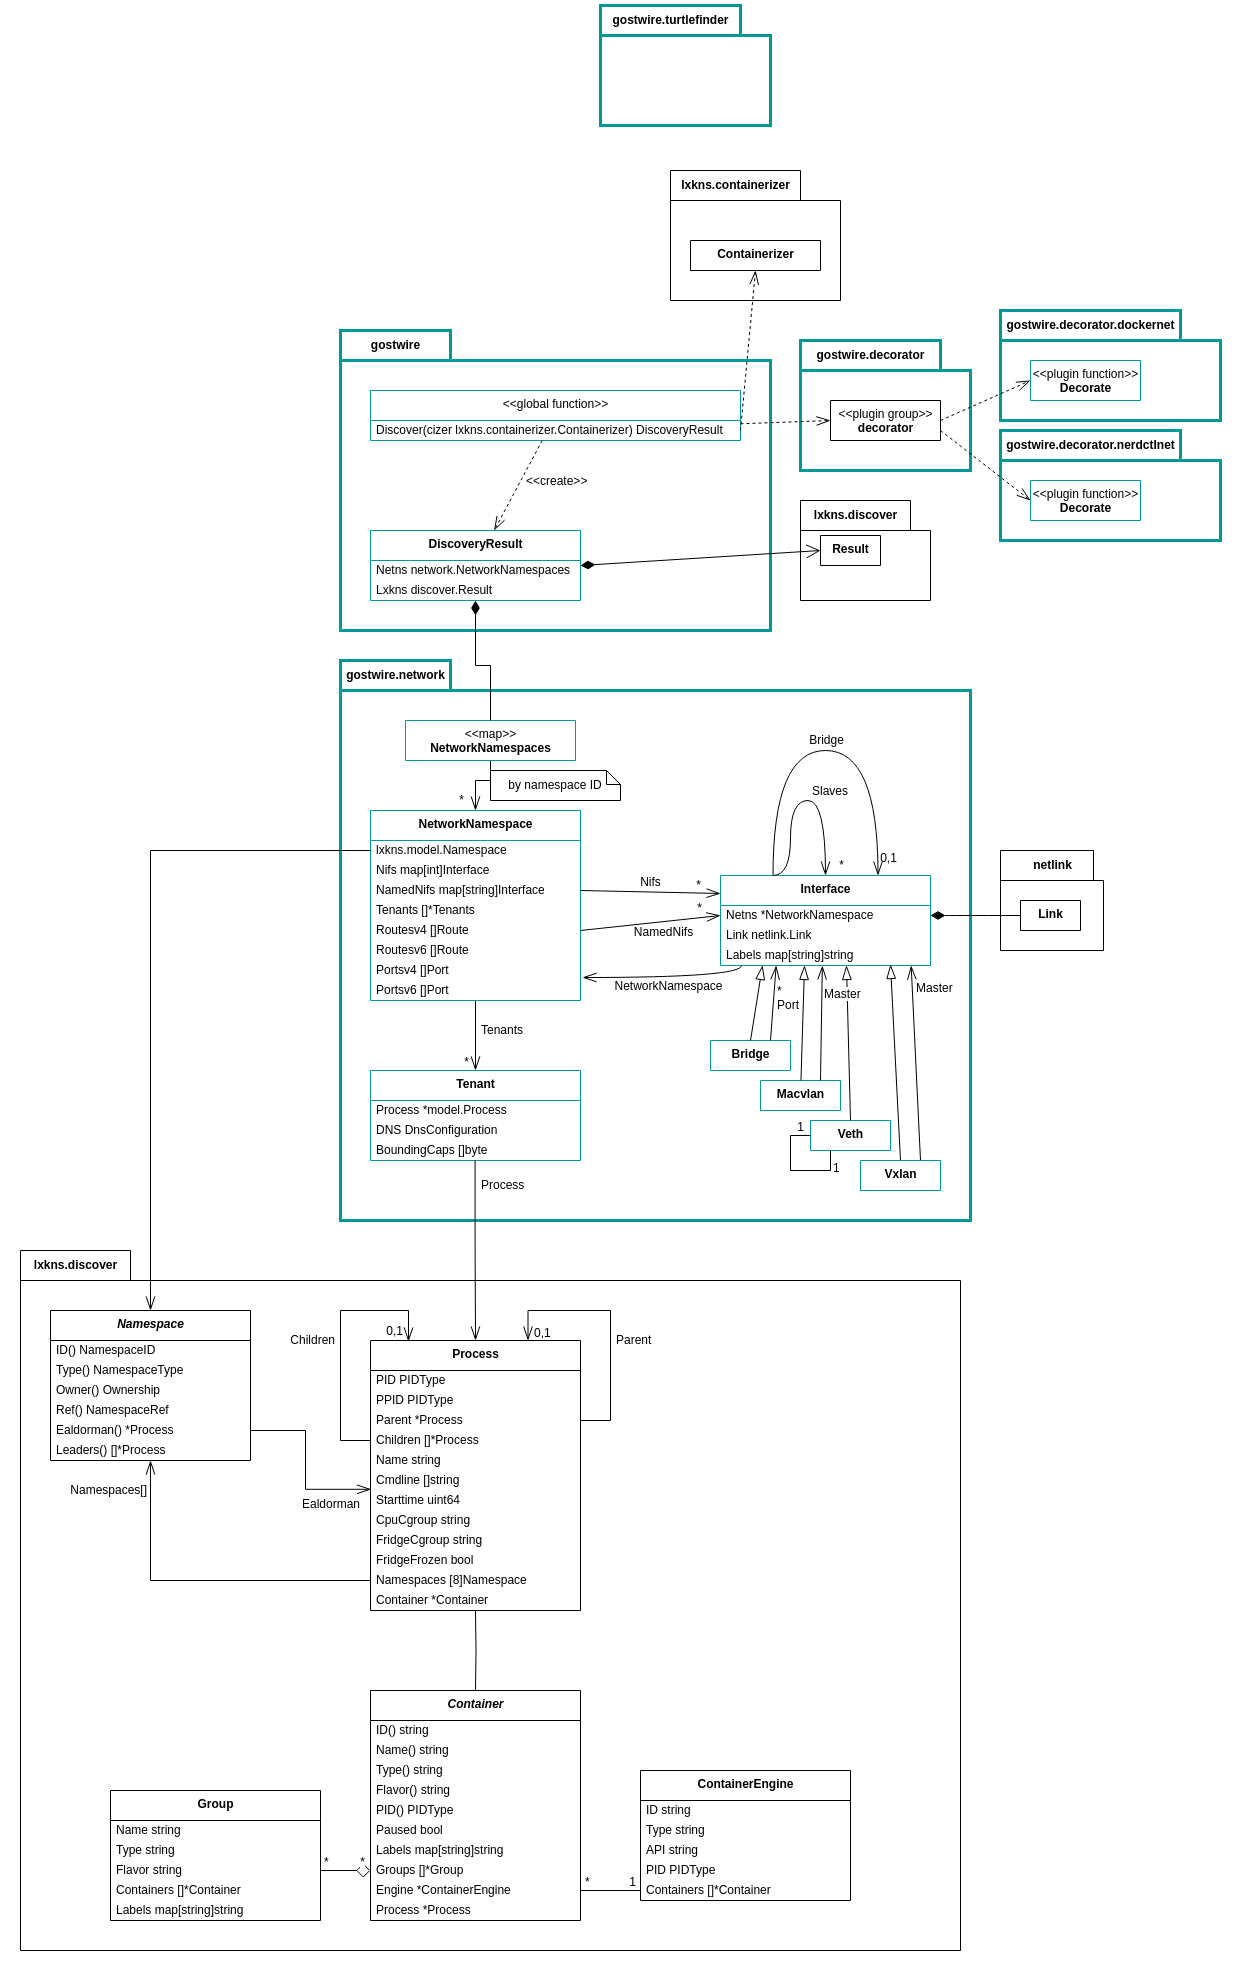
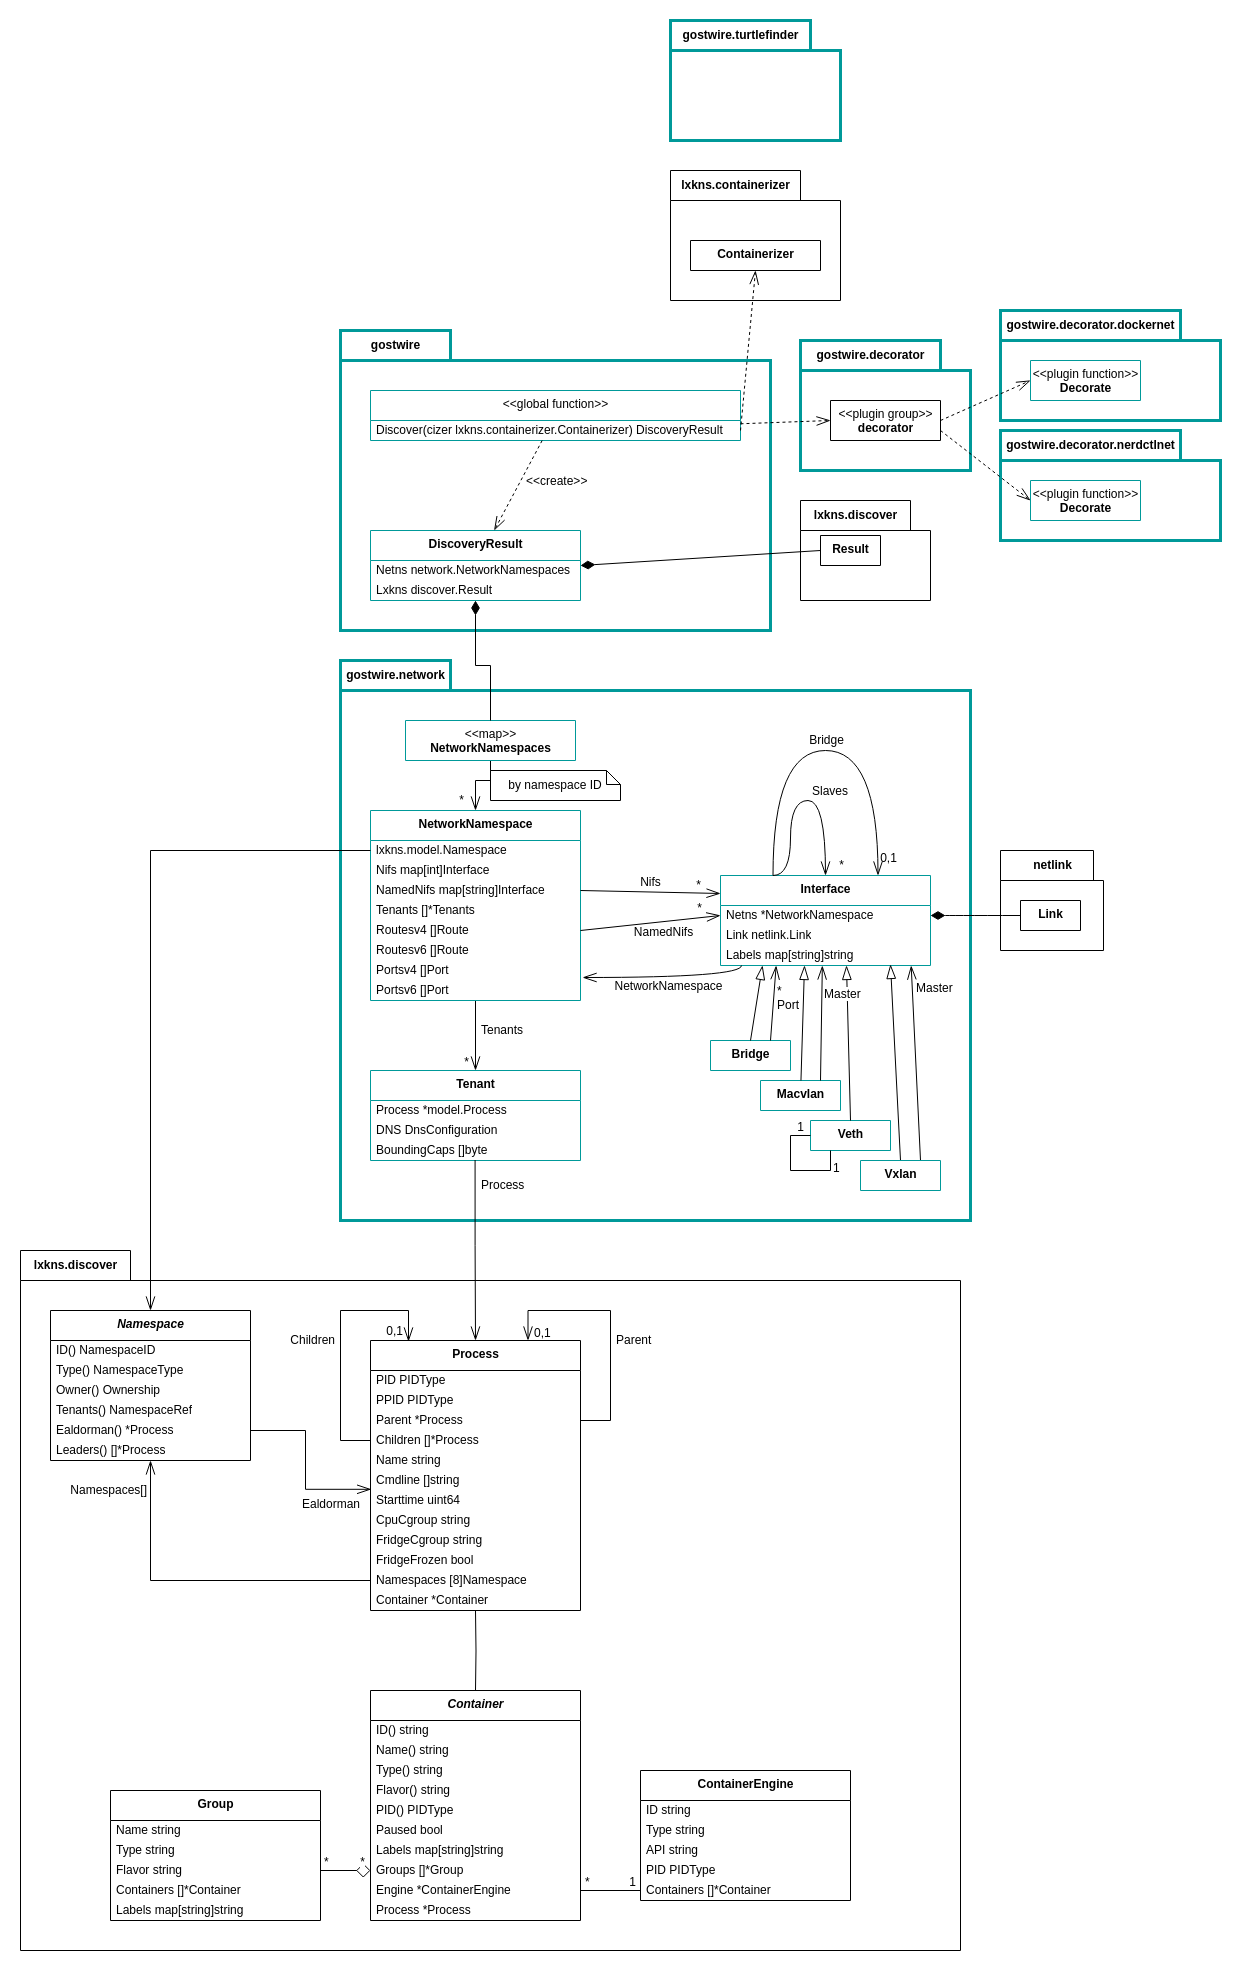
node "gostwire.turtlefinder": moved (686, 66) -> (756, 81)
edge "Result" -- "DiscoveryResult": arrowhead open -> none
node "Ref() NamespaceRef": label "Ref() NamespaceRef" -> "Tenants() NamespaceRef"
